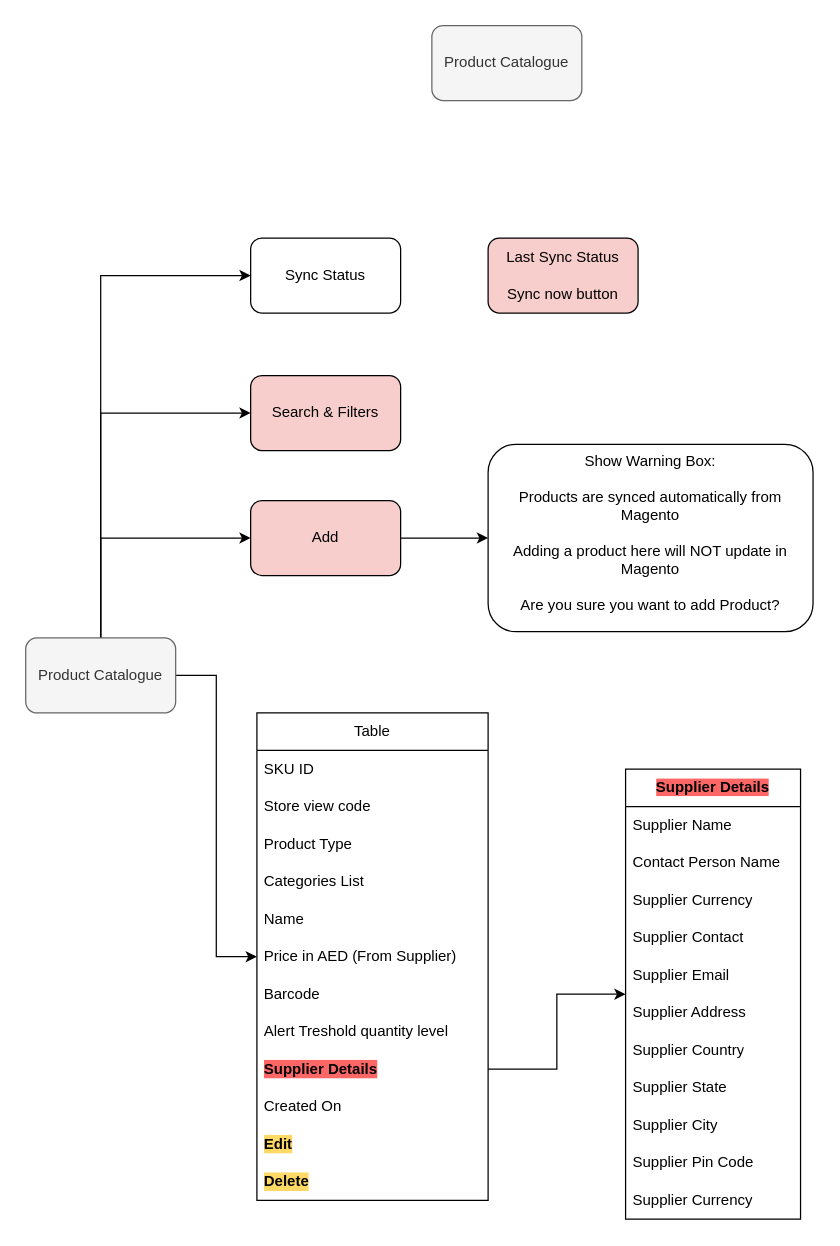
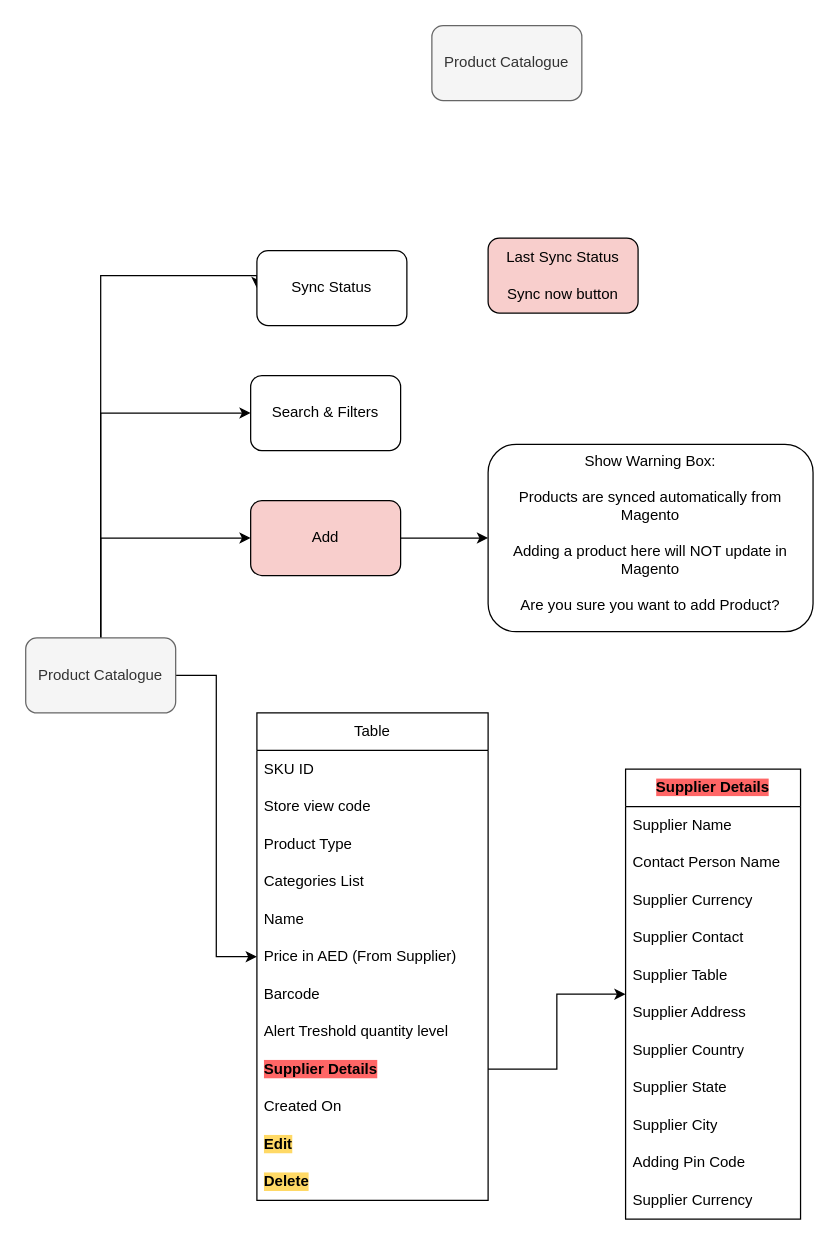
node "Sync Status": moved (326, 276) -> (332, 288)
node "Search & Filters": fillcolor #f8cecc -> #ffffff
node "Supplier Email": label "Supplier Email" -> "Supplier Table"
node "Supplier Pin Code": label "Supplier Pin Code" -> "Adding Pin Code"
